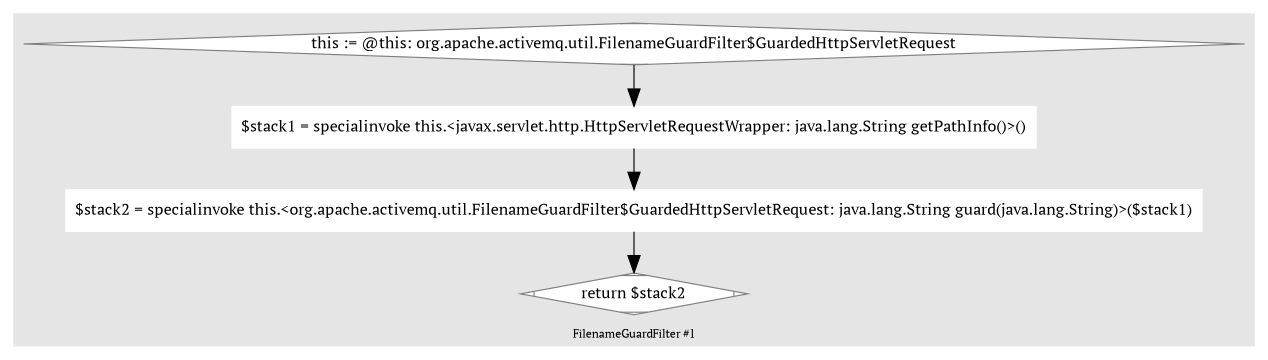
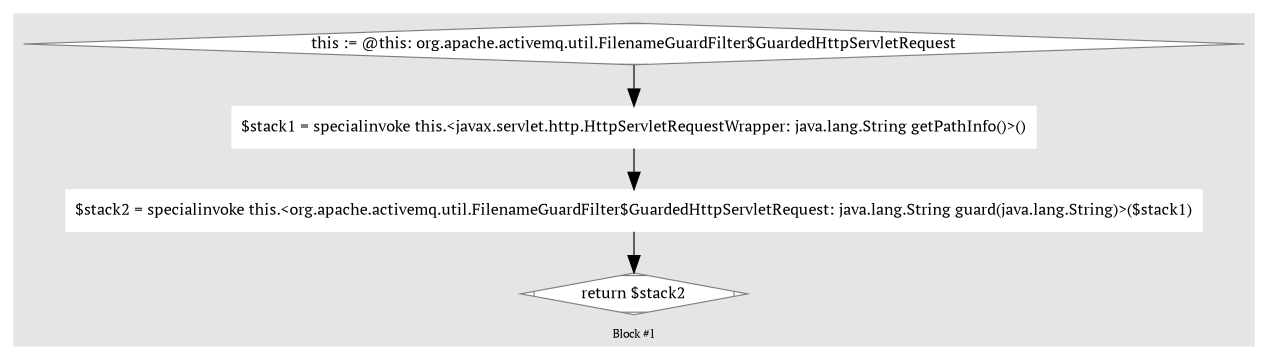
cluster "FilenameGuardFilter #1": label "FilenameGuardFilter #1" -> "Block #1"
